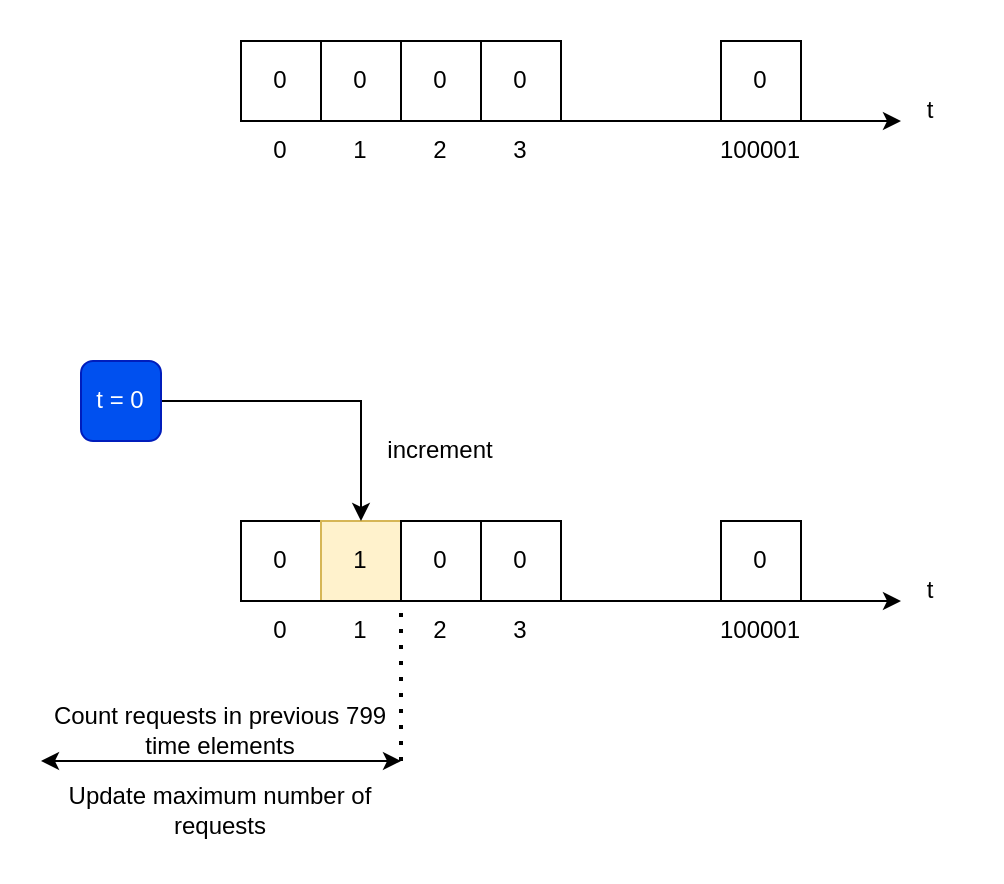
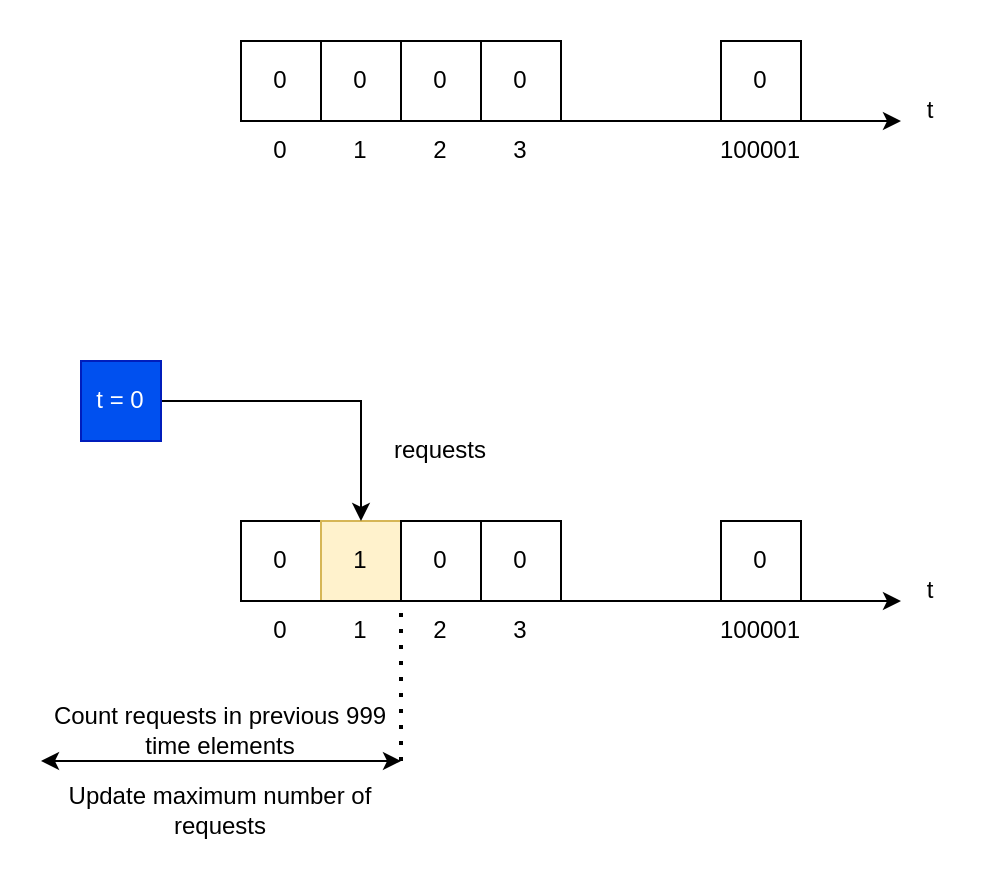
node "t = 0": shape rounded rectangle -> rectangle
node "increment": label "increment" -> "requests"
node "Count requests in previous 799 time elements": label "Count requests in previous 799 time elements" -> "Count requests in previous 999 time elements"
